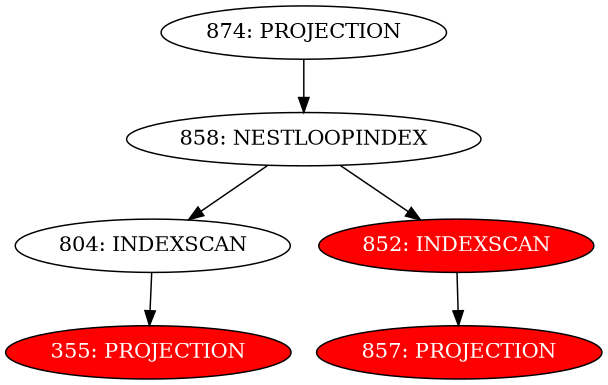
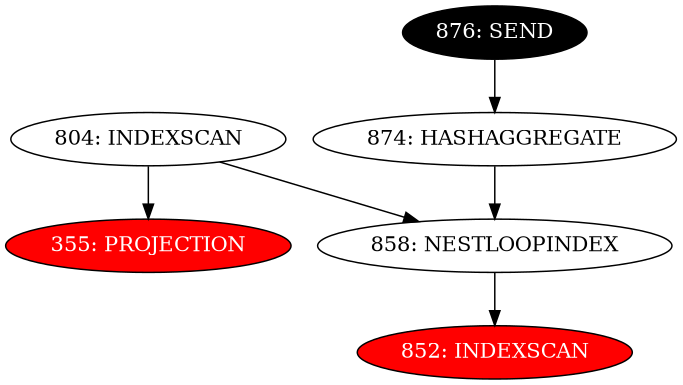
node "874: PROJECTION": label "874: PROJECTION" -> "874: HASHAGGREGATE"
node "876: SEND": added
edge "858: NESTLOOPINDEX" -> "804: INDEXSCAN": reversed
node "857: PROJECTION": removed
